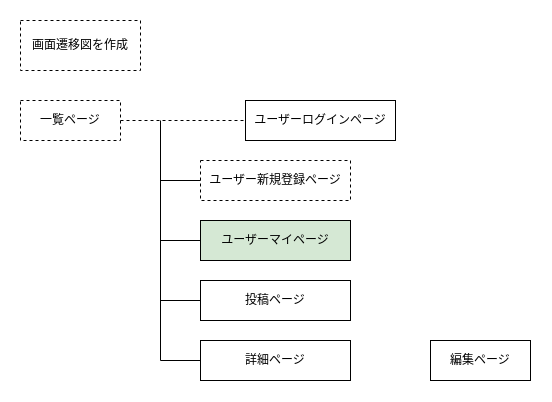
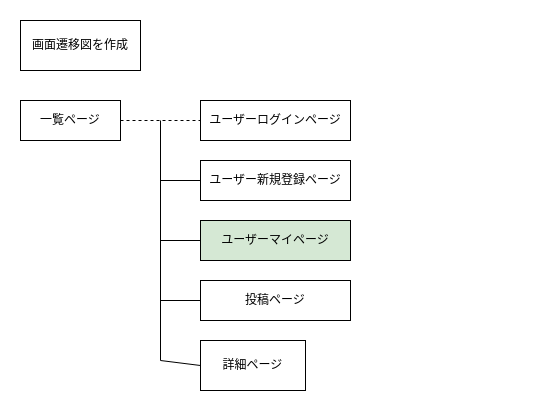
node "画面遷移図を作成": style dashed -> solid
node "一覧ページ": style dashed -> solid
node "ユーザーログインページ": moved (321, 121) -> (276, 121)
node "ユーザー新規登録ページ": style dashed -> solid
node "詳細ページ": size 150x40 -> 105x50
node "編集ページ": removed
